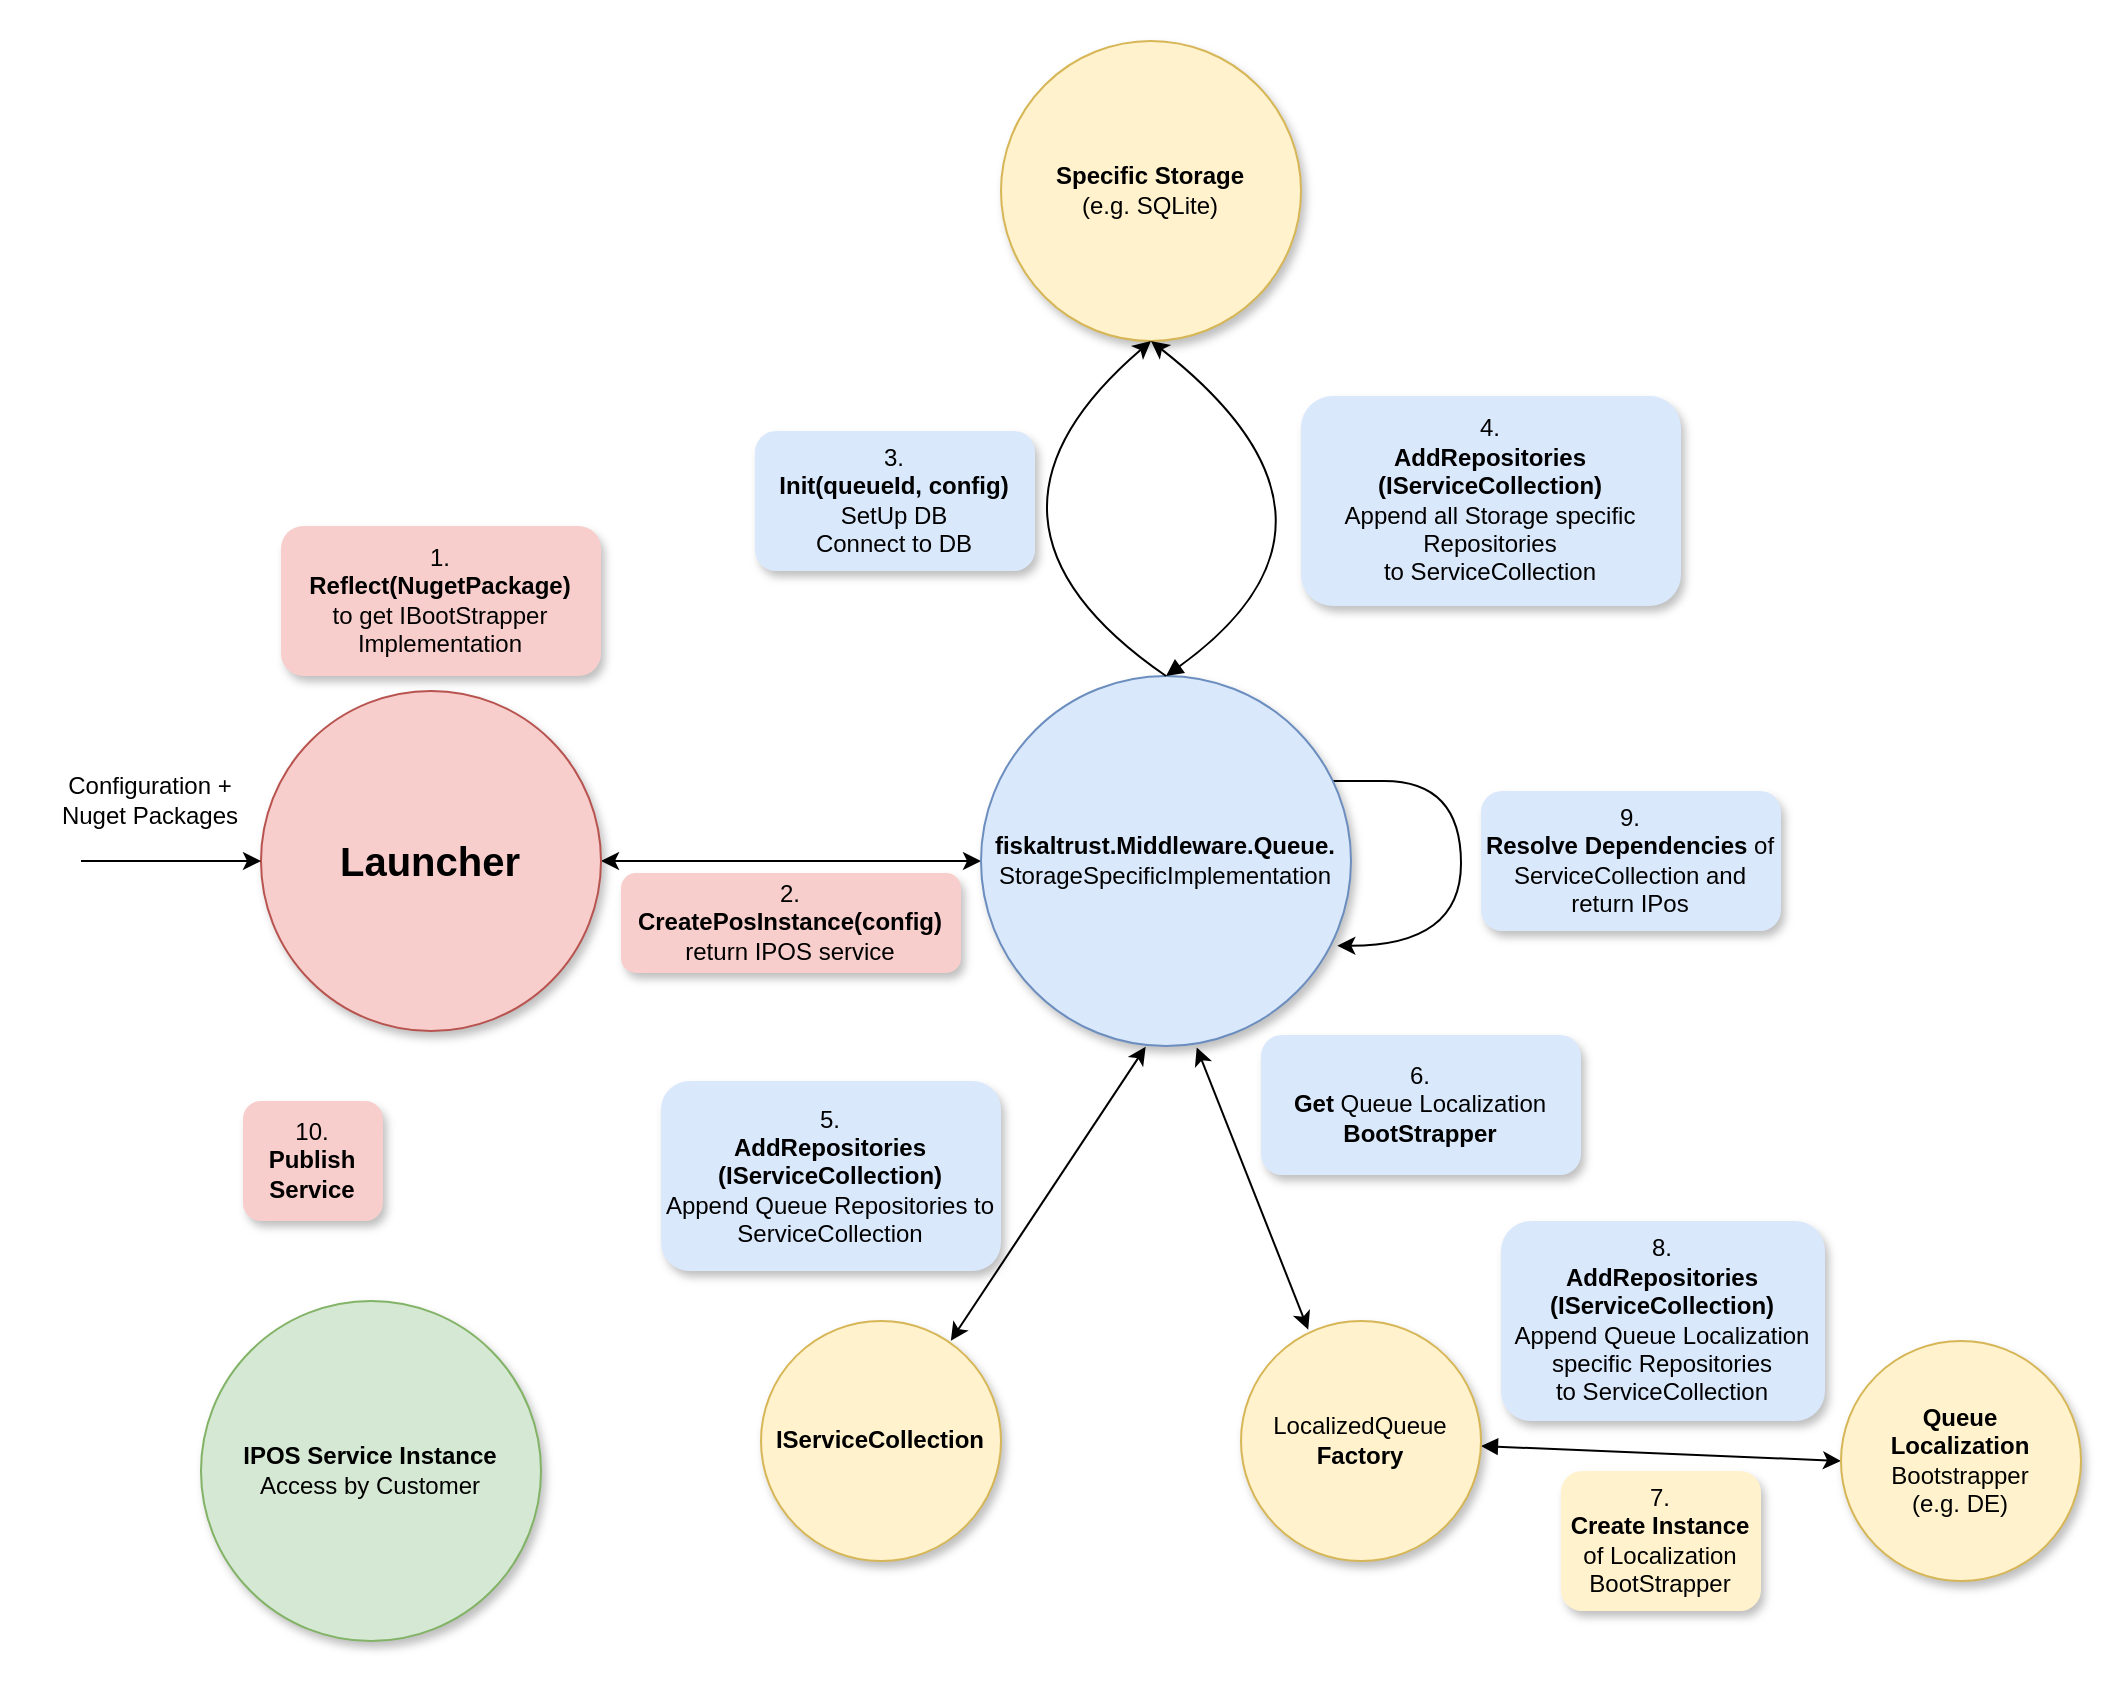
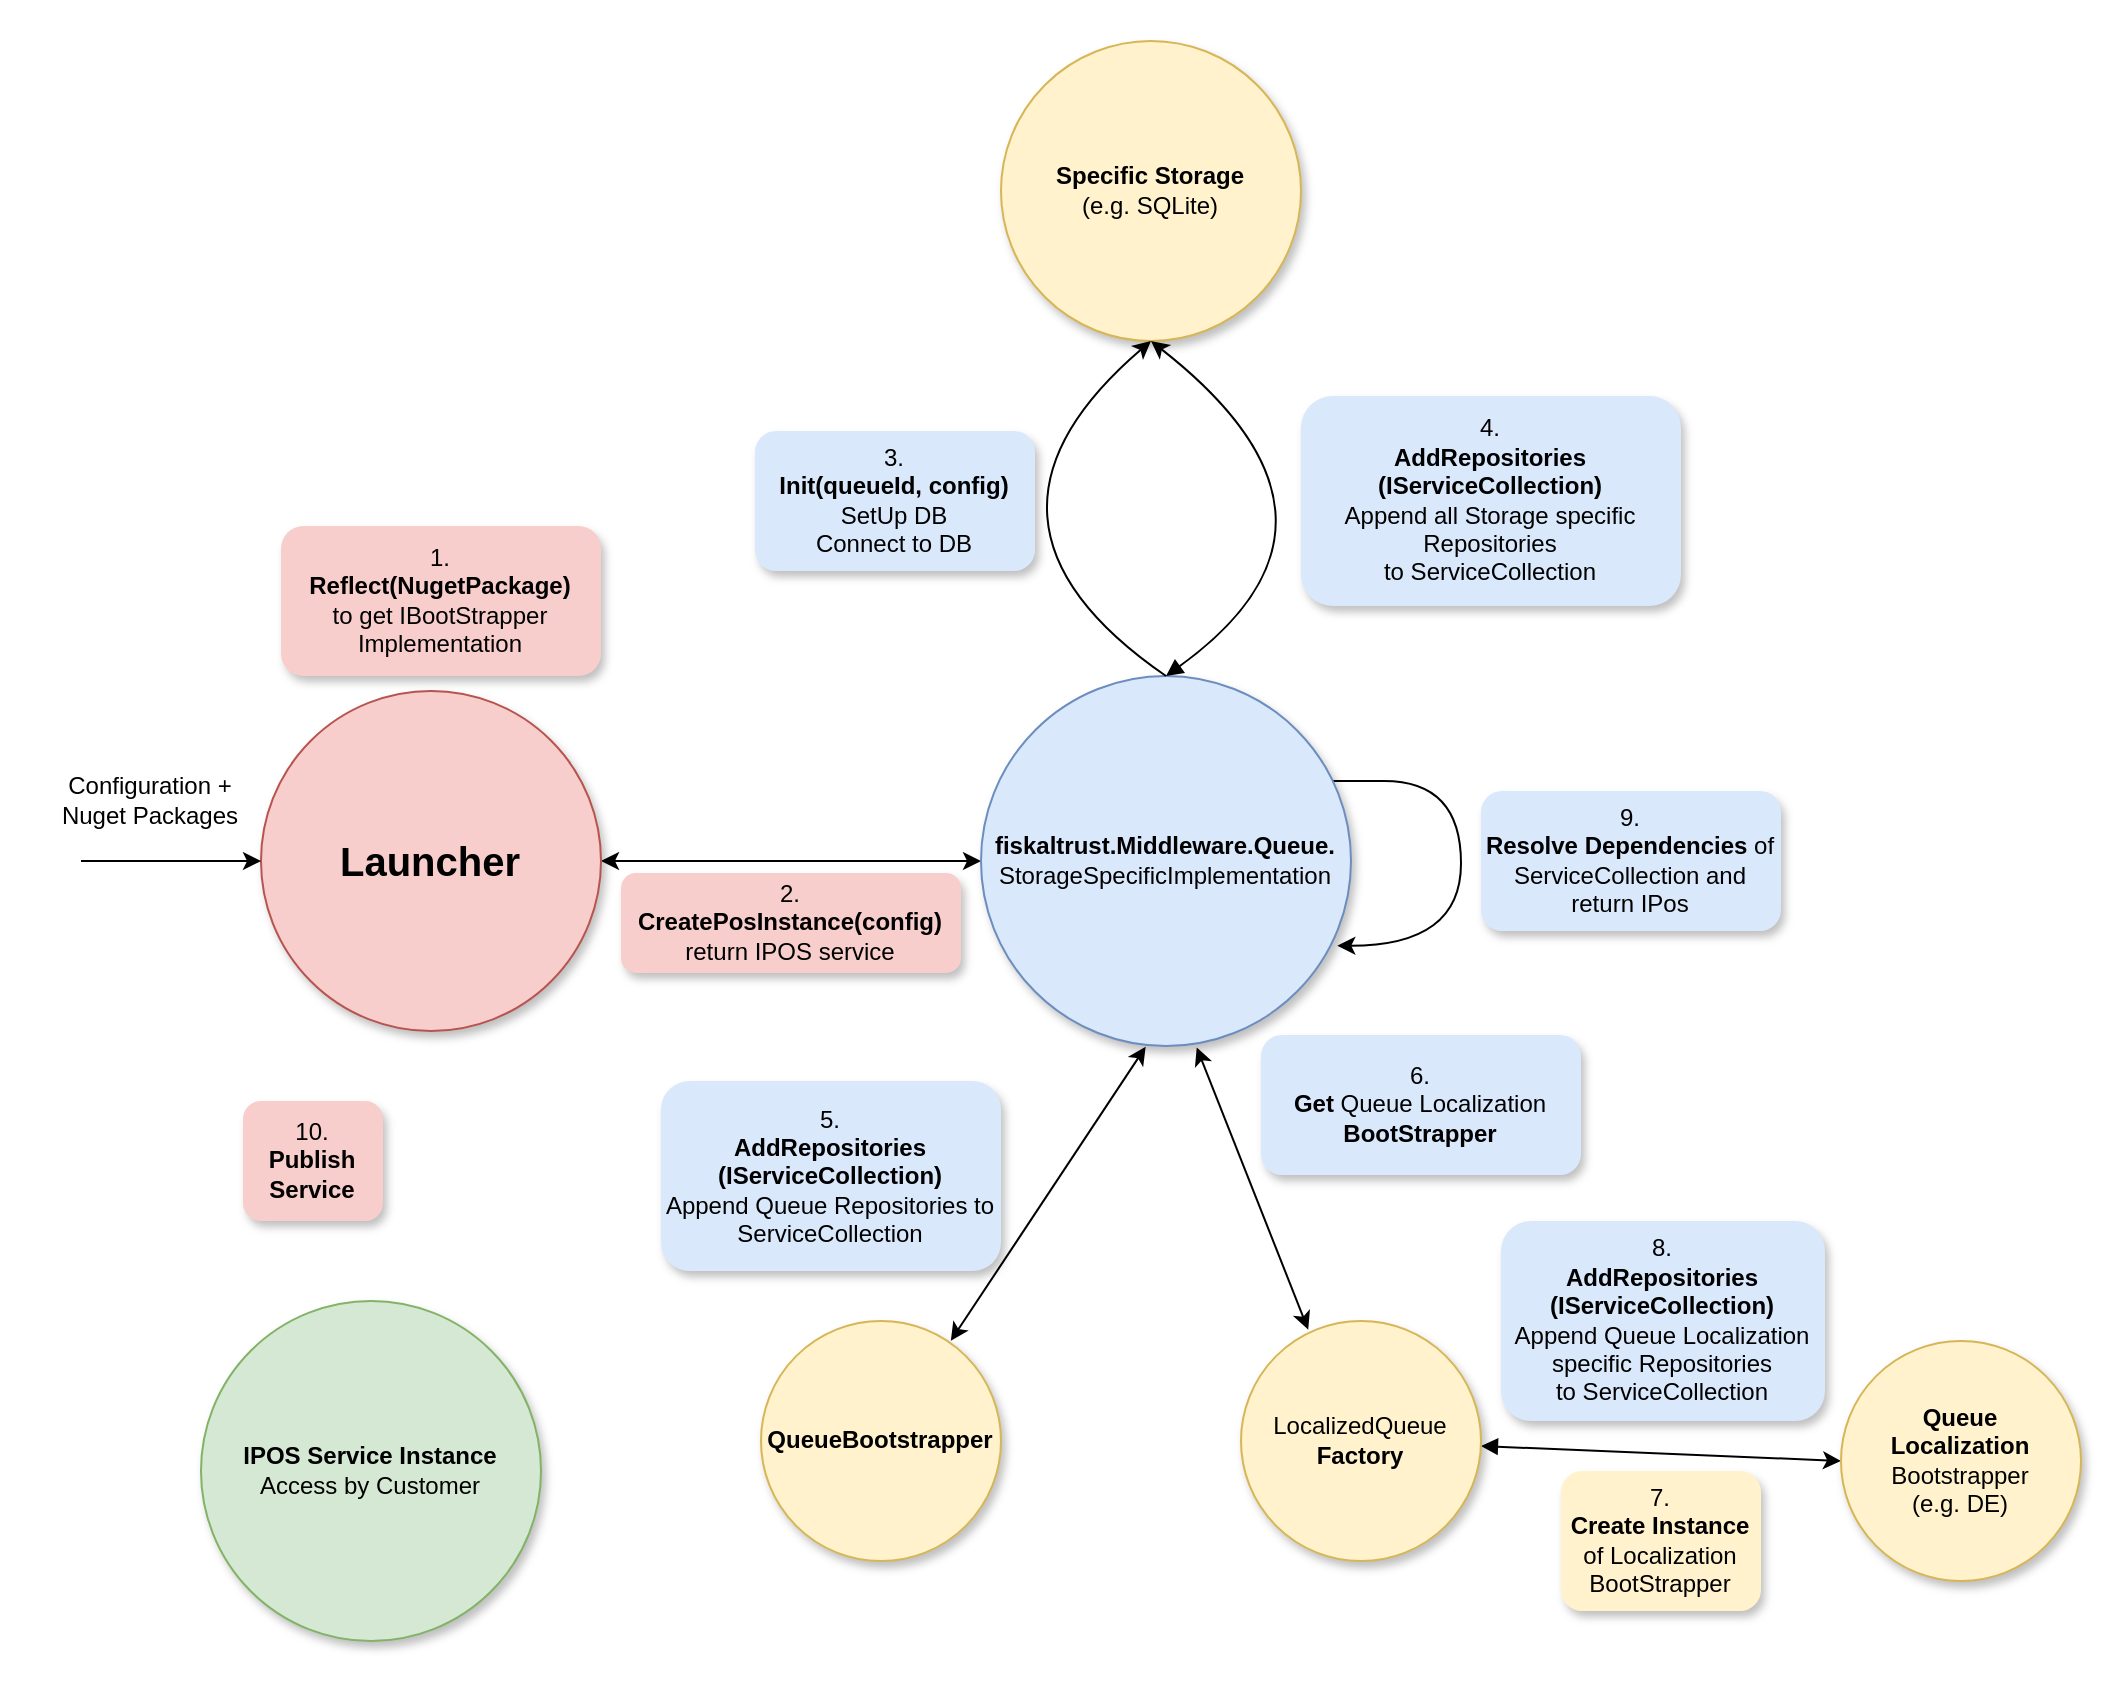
node "IServiceCollection": label "IServiceCollection" -> "QueueBootstrapper"
